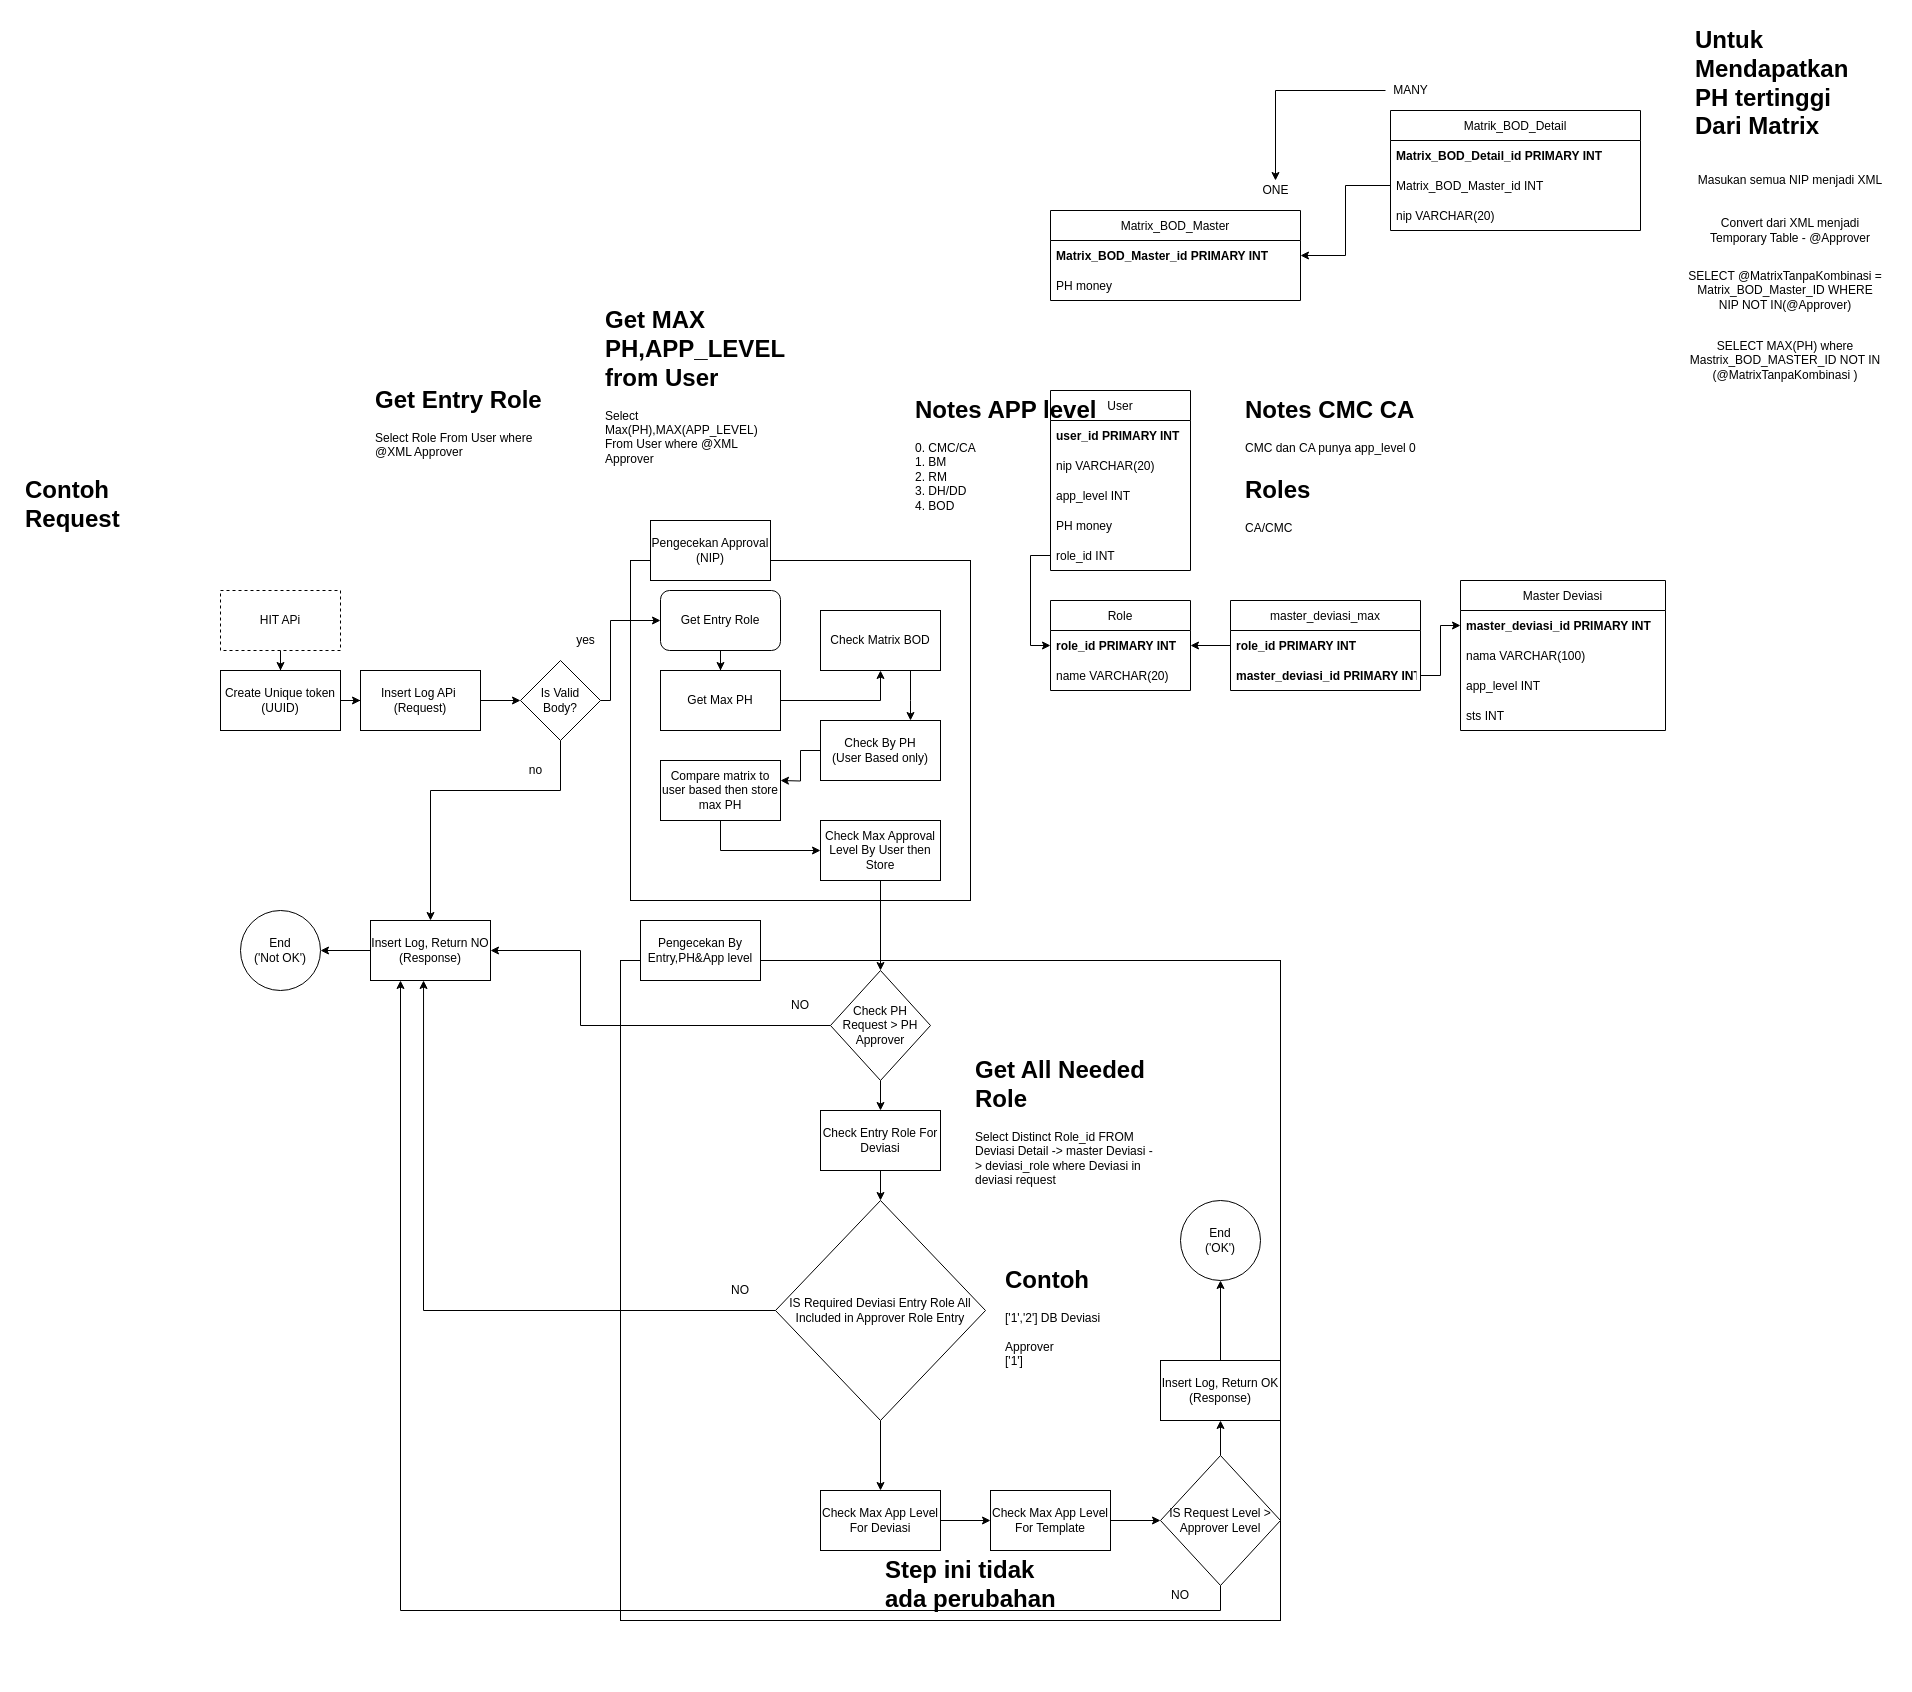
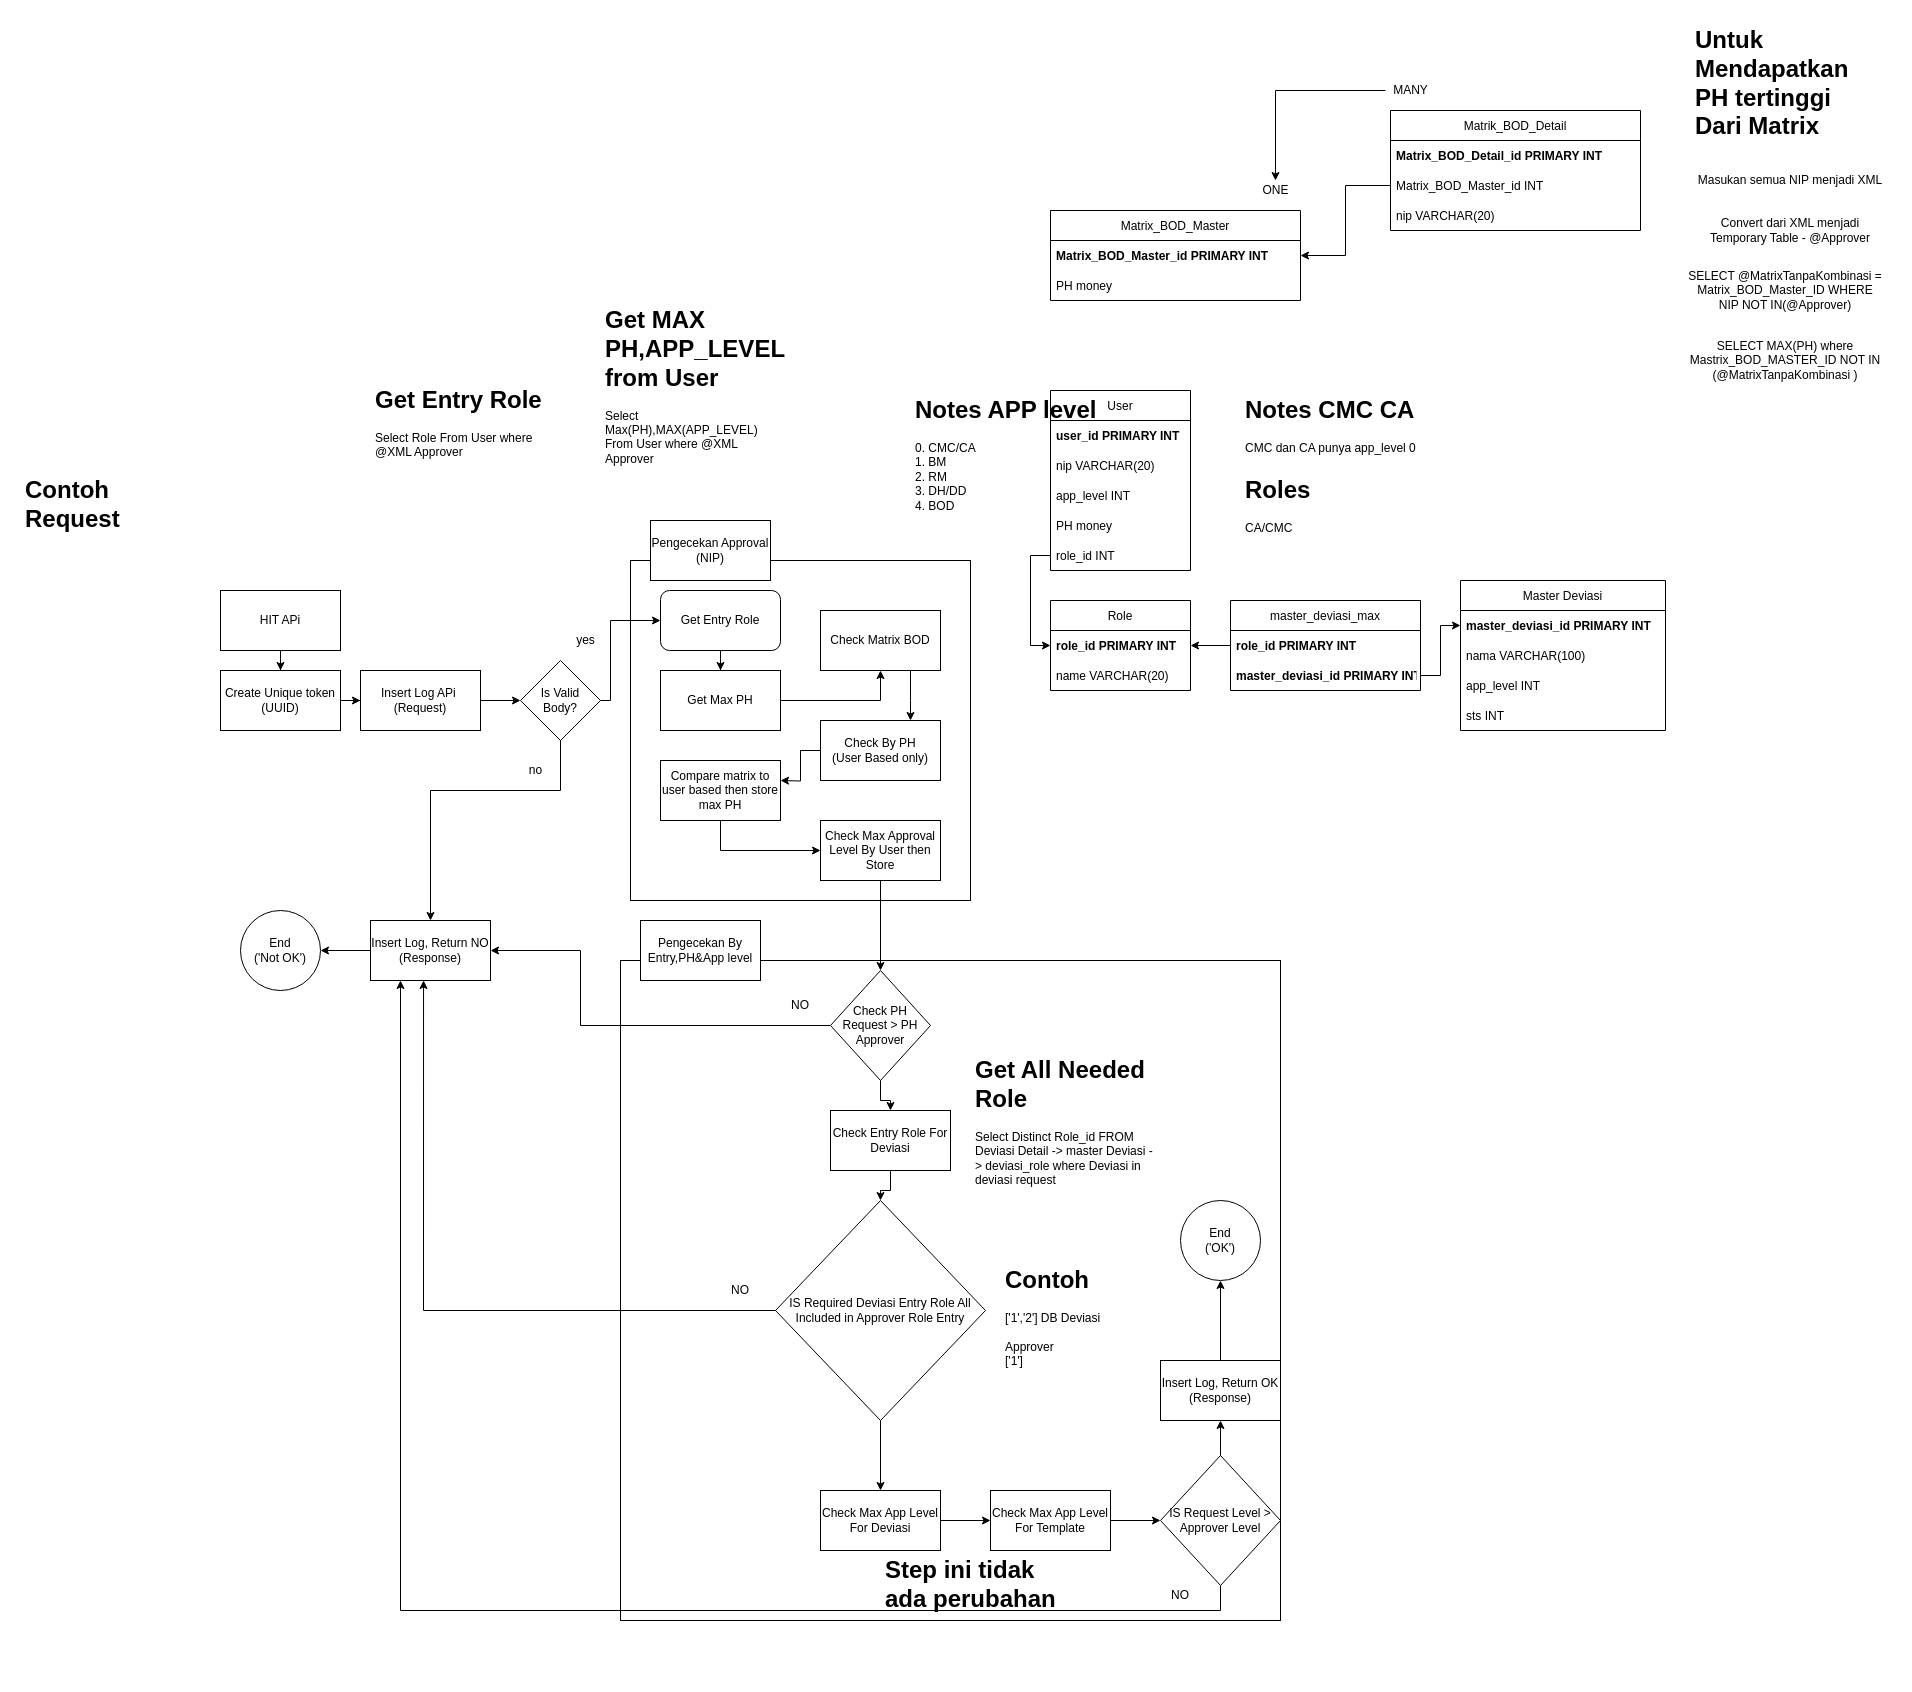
node "HIT APi": style dashed -> solid
node "Check Entry Role For Deviasi": moved (881, 1141) -> (891, 1141)
